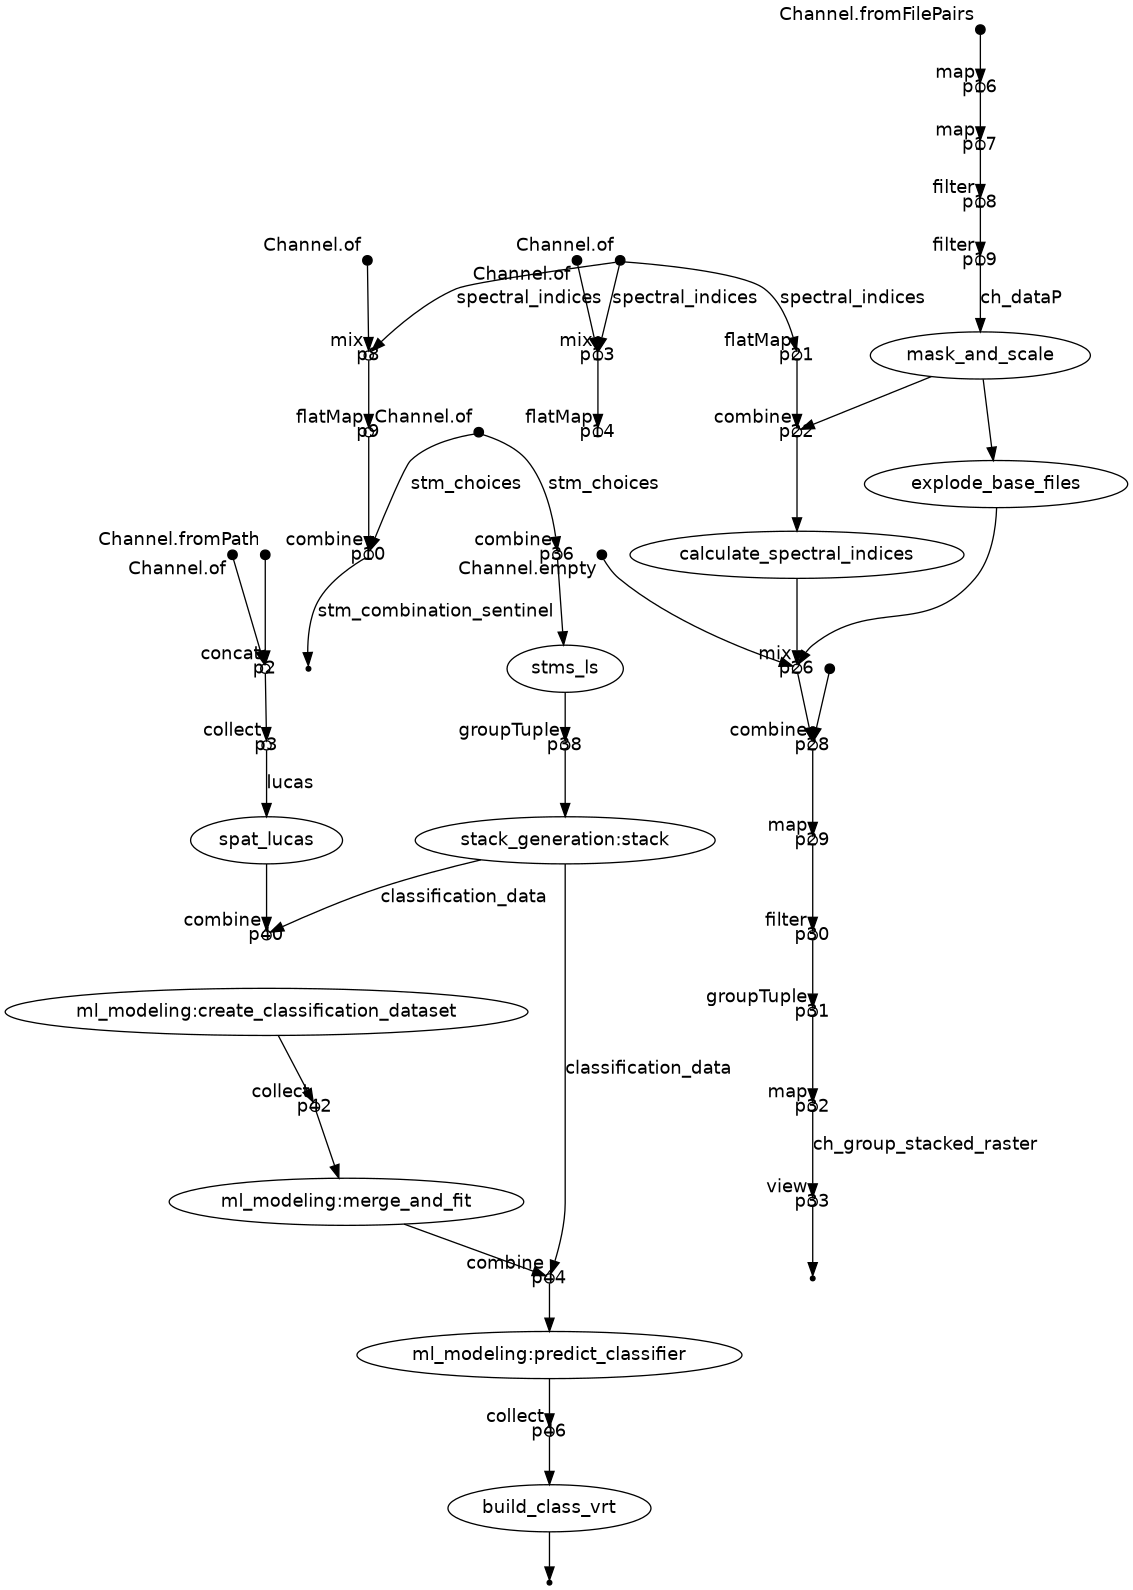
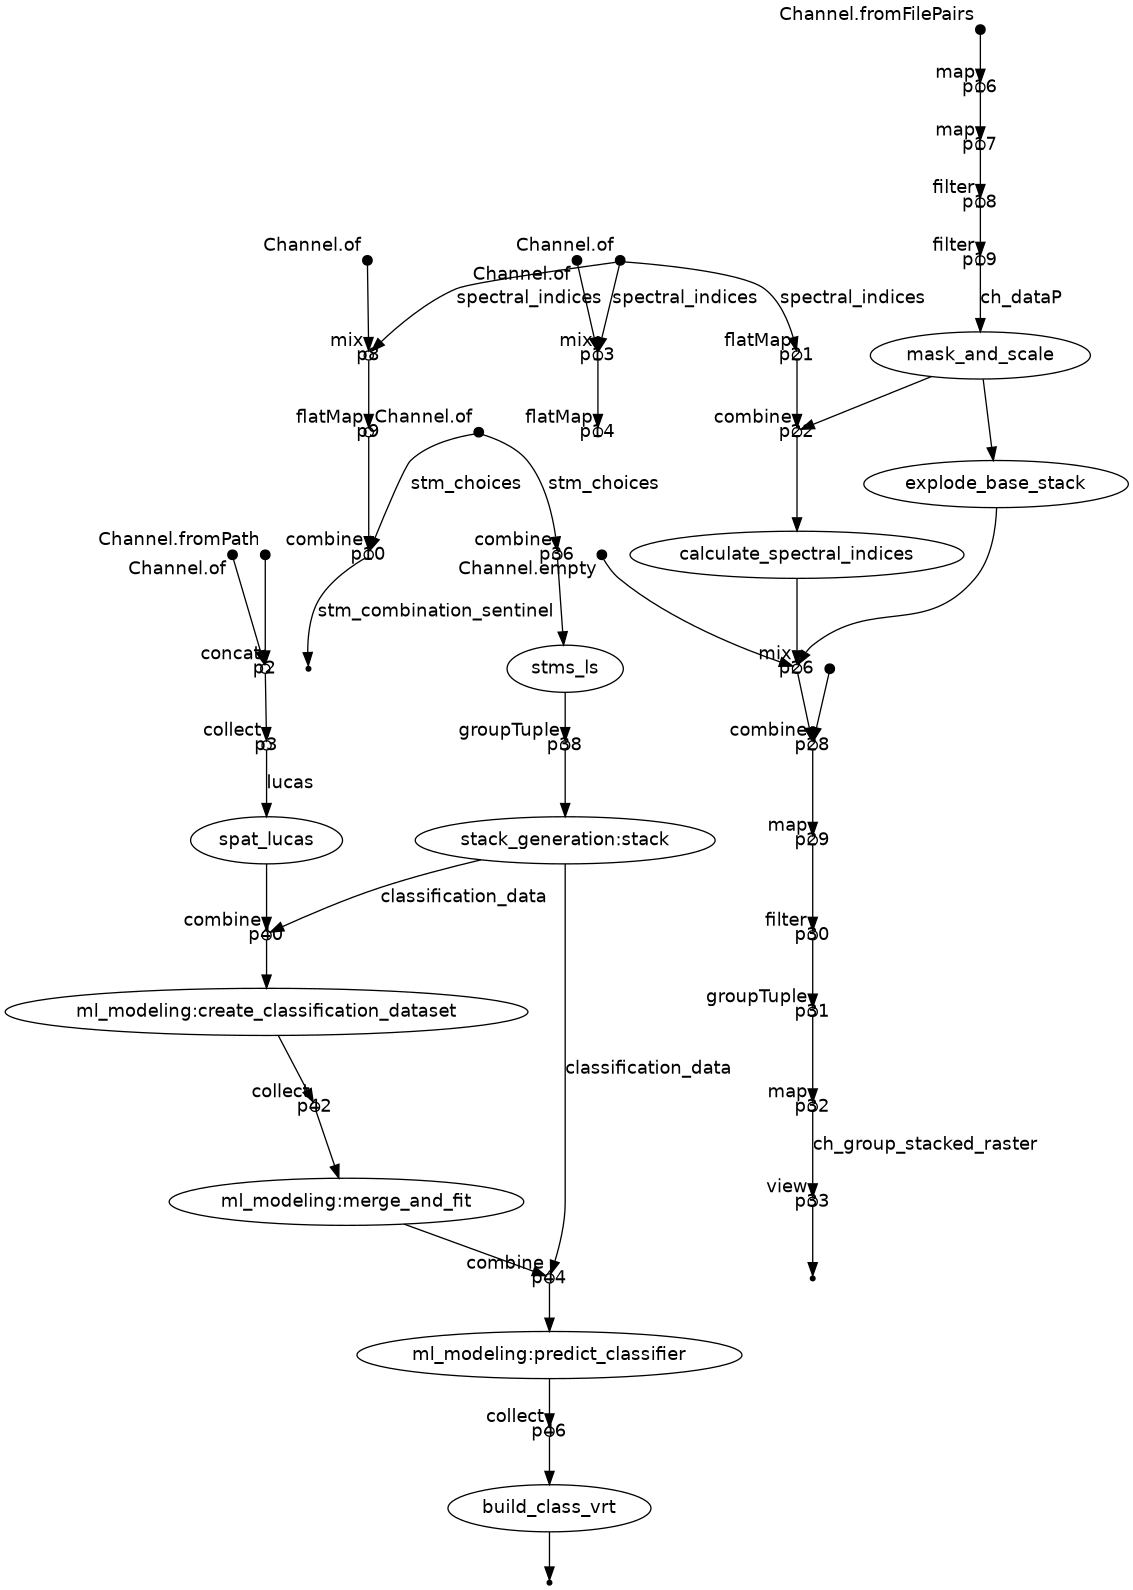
node "explode_base_files": label "explode_base_files" -> "explode_base_stack"
edge "p40 combine" -> "ml_modeling:create_classification_dataset": added
